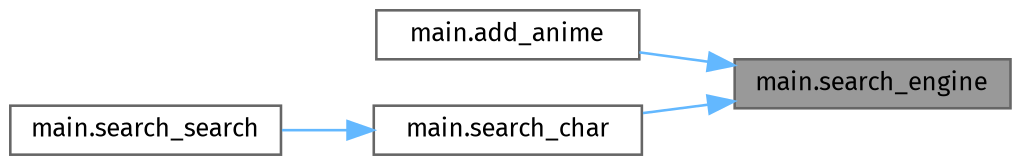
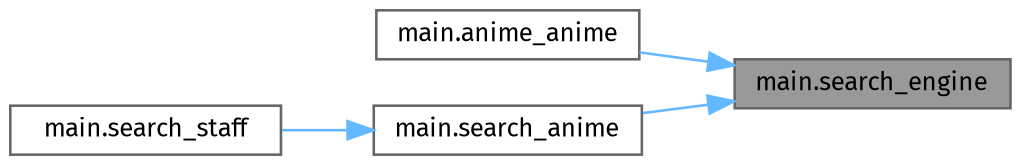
node "main.add_anime": label "main.add_anime" -> "main.anime_anime"
node "main.search_search": label "main.search_search" -> "main.search_staff"
node "main.search_char": label "main.search_char" -> "main.search_anime"
